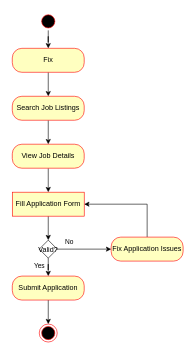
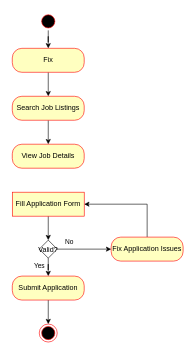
edge "View Job Details" -> "Fill Application Form": removed
